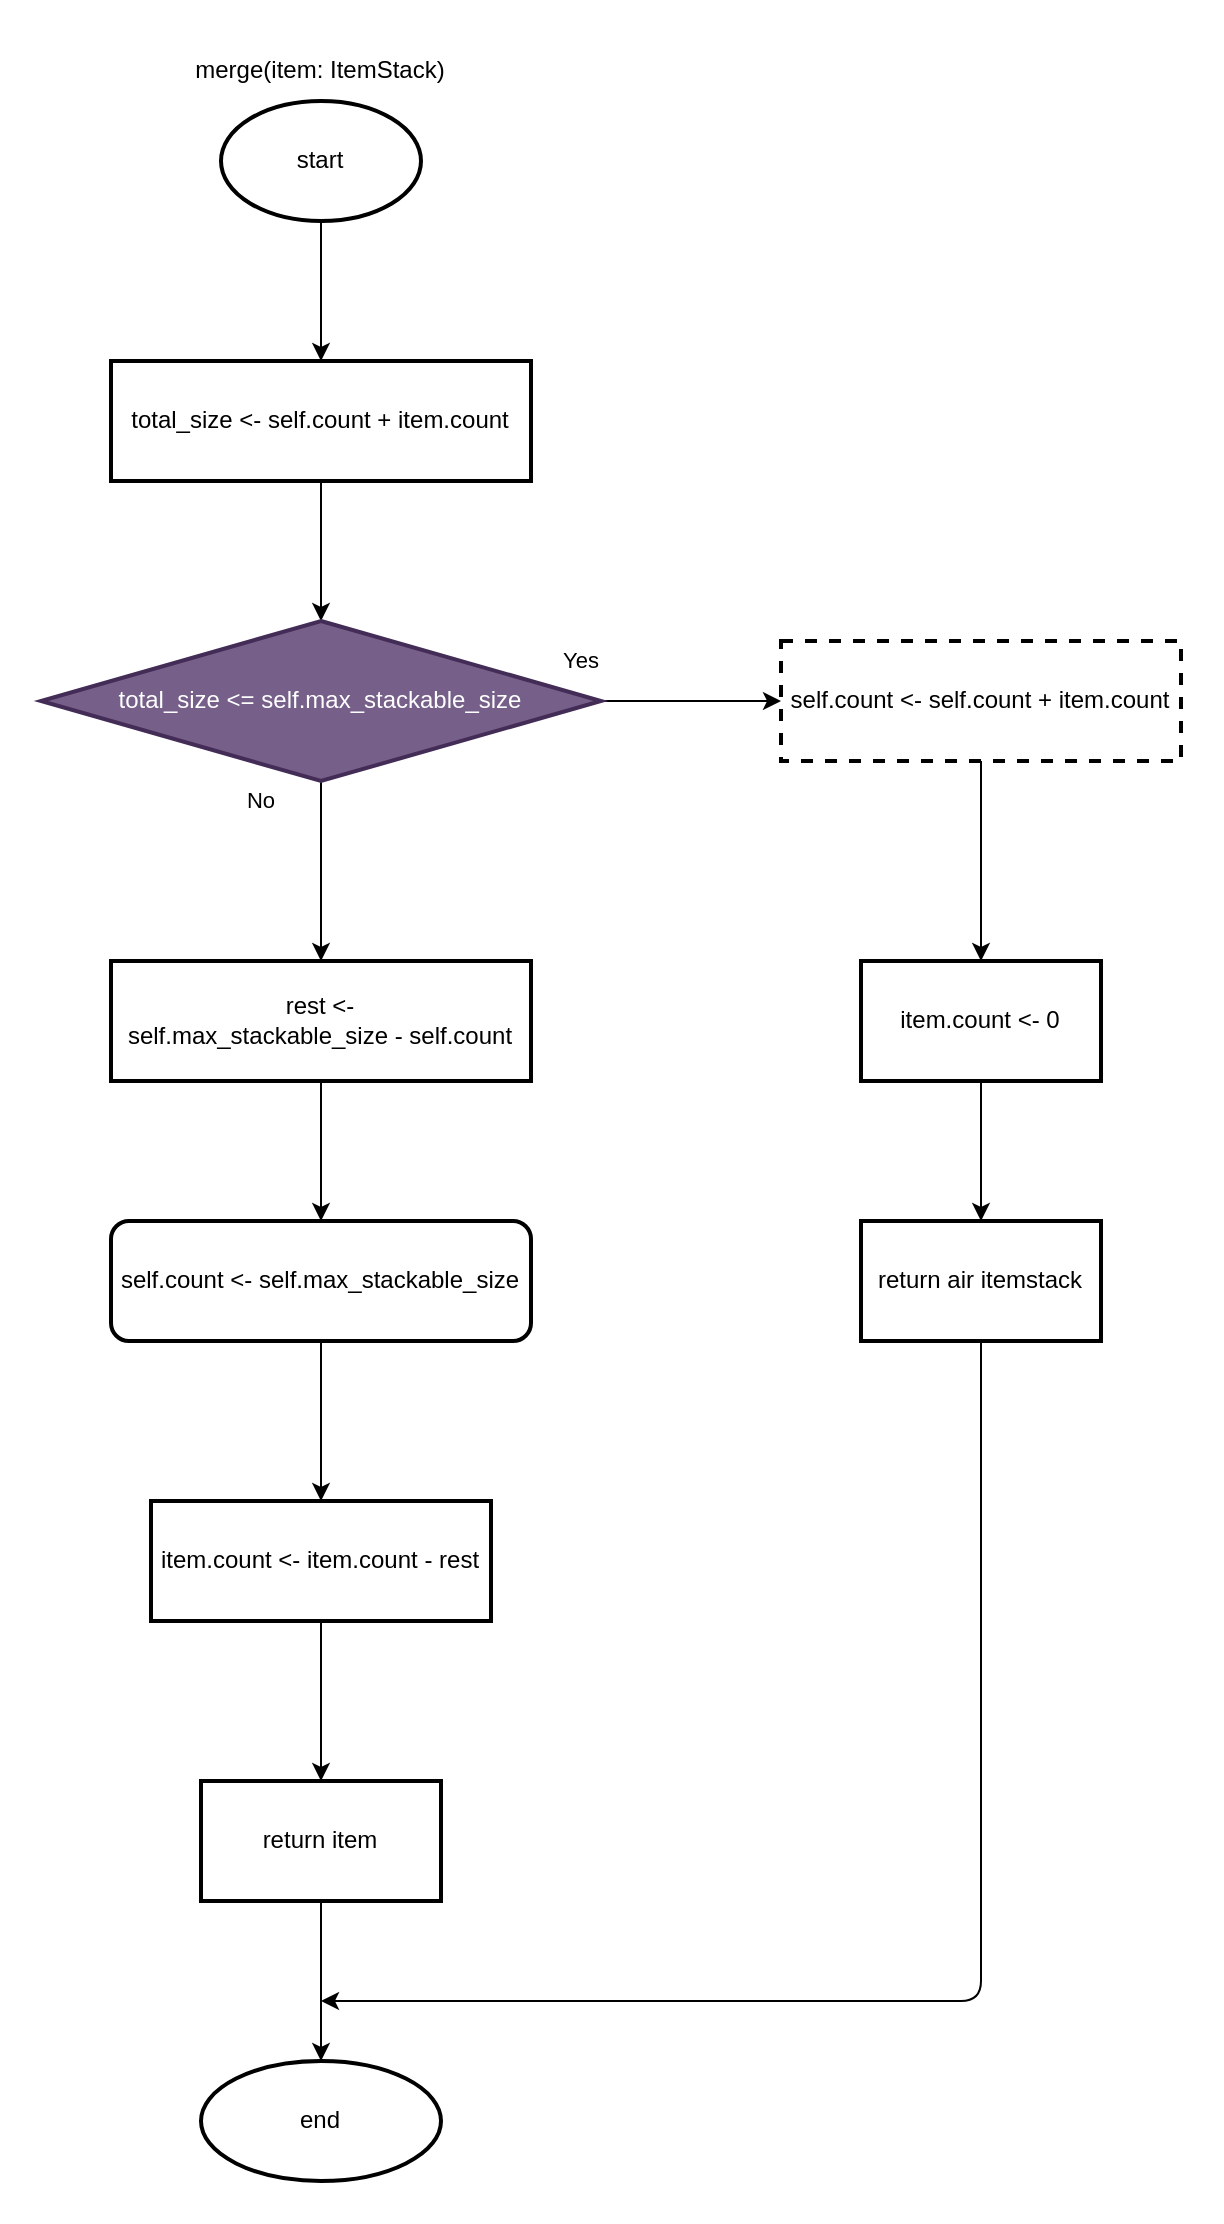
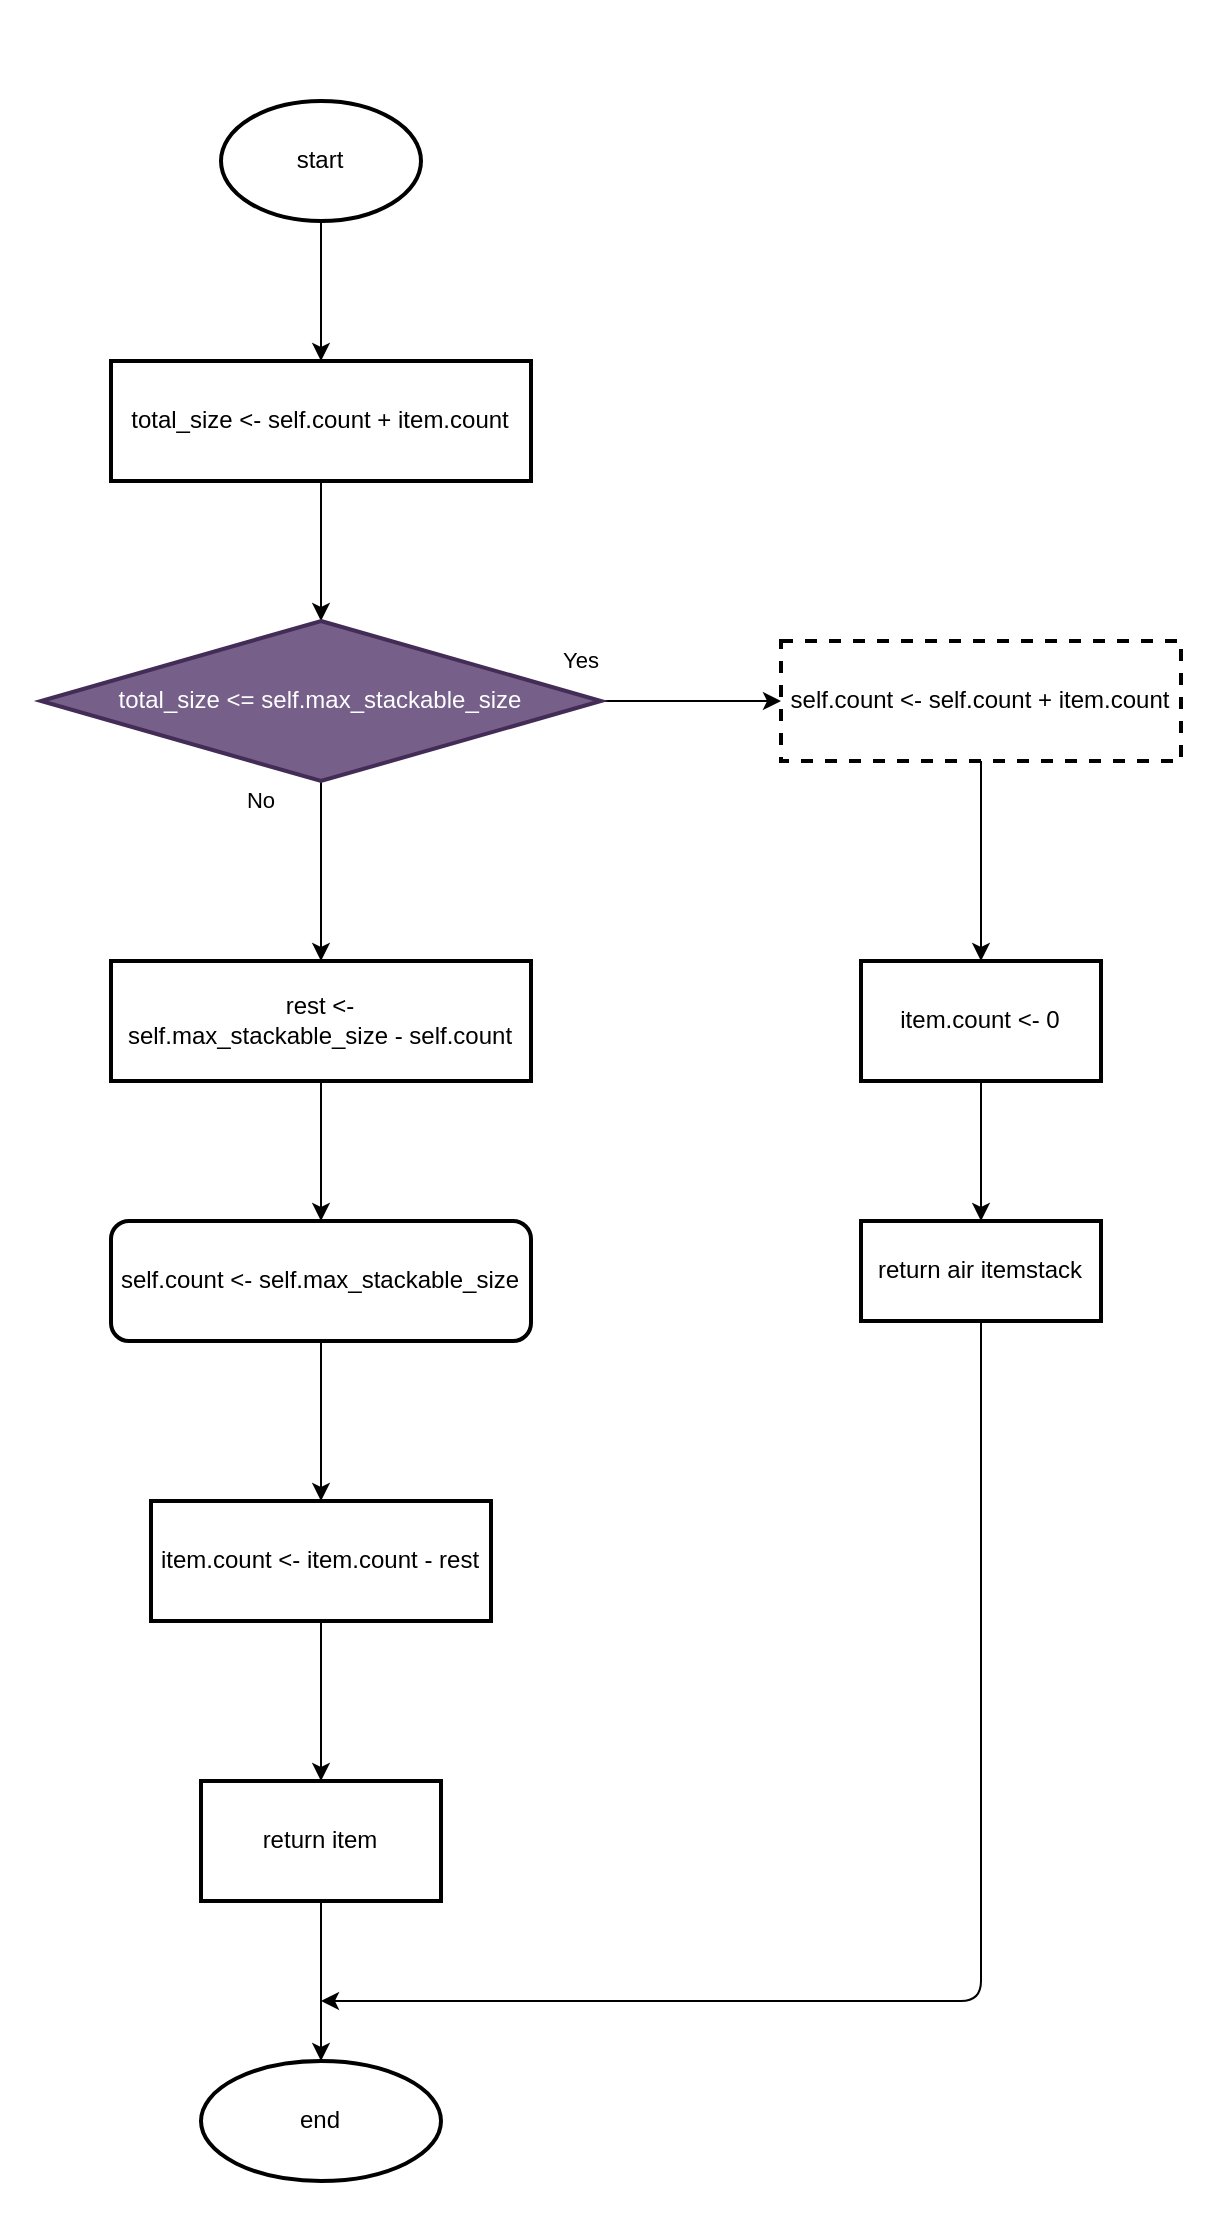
node "merge(item: ItemStack)": removed
node "return air itemstack": size 240x120 -> 240x100
